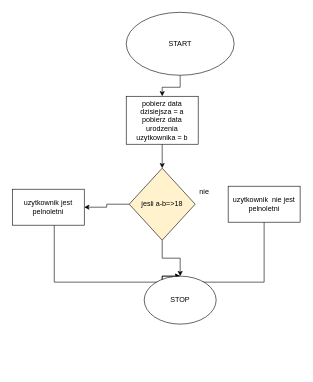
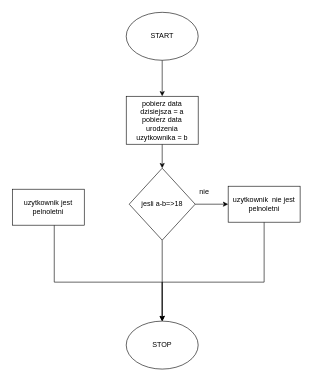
node "START": size 108x63 -> 72x48
node "jesli a-b=>18": fillcolor #fff2cc -> #ffffff
edge "jesli a-b=>18" -> "uzytkownik jest pelnoletni": now "jesli a-b=>18" -> "uzytkownik nie jest pelnoletni"
node "STOP": moved (180, 300) -> (162, 345)
